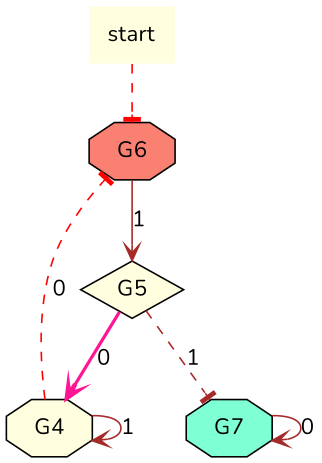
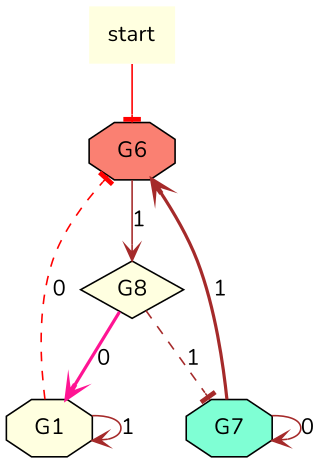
edge "start" -> "G6": style dashed -> solid
node "G5": label "G5" -> "G8"
edge "G7" -> "G6": added, label "1"
node "G4": label "G4" -> "G1"
